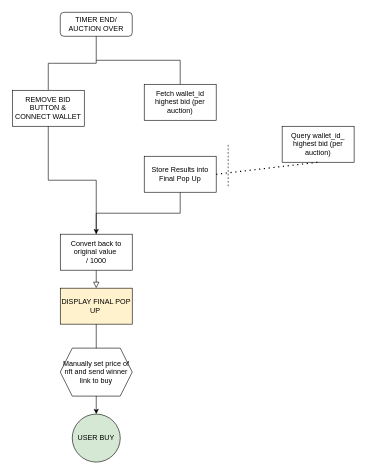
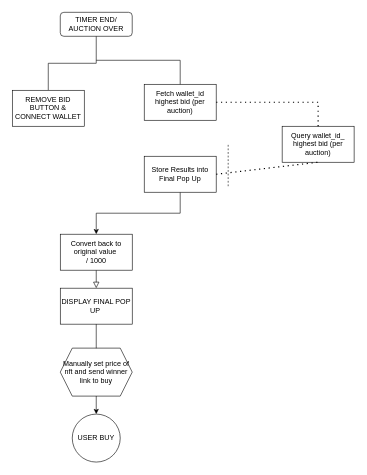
edge "Fetch wallet_id highest bid (per auction)" -- "Query wallet_id_ highest bid (per auction)": added
edge "REMOVE BID BUTTON & CONNECT WALLET" -- "Convert back to original value / 1000": removed
node "DISPLAY FINAL POP UP": fillcolor #fff2cc -> #ffffff
node "USER BUY": fillcolor #d5e8d4 -> #ffffff
